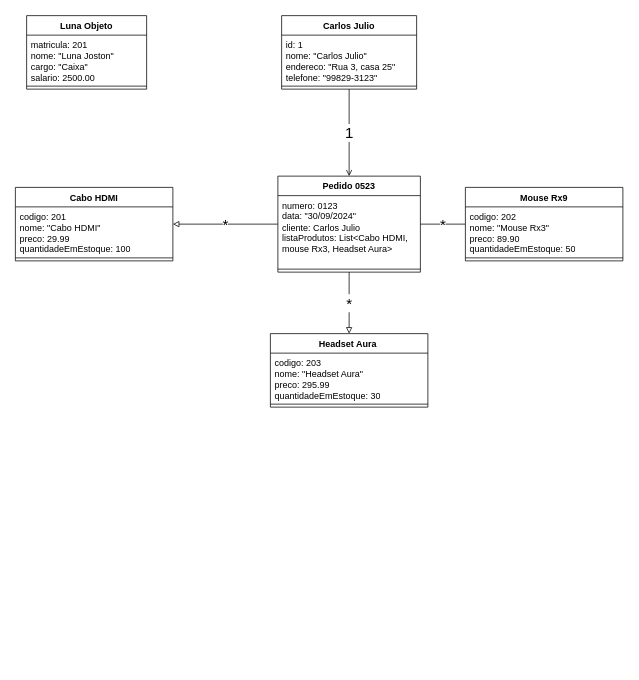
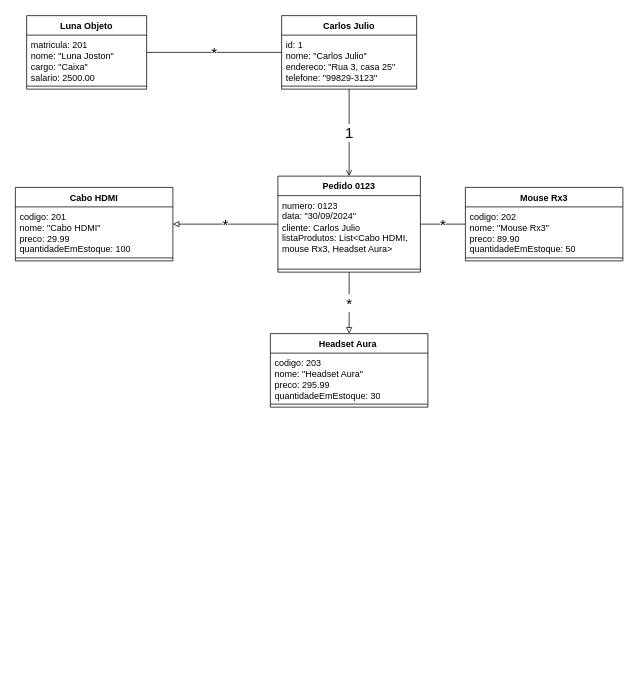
edge "Luna Objeto" -- "Carlos Julio": added, label "*"
node "Pedido 0523": label "Pedido 0523" -> "Pedido 0123"
node "Mouse Rx9": label "Mouse Rx9" -> "Mouse Rx3"
